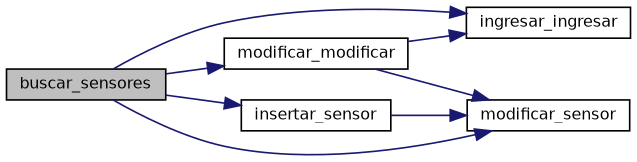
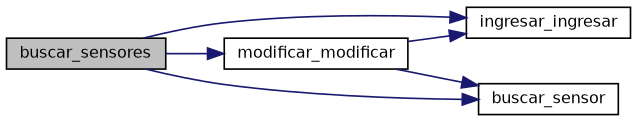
node "insertar_sensor": removed
node "modificar_sensor": label "modificar_sensor" -> "buscar_sensor"
